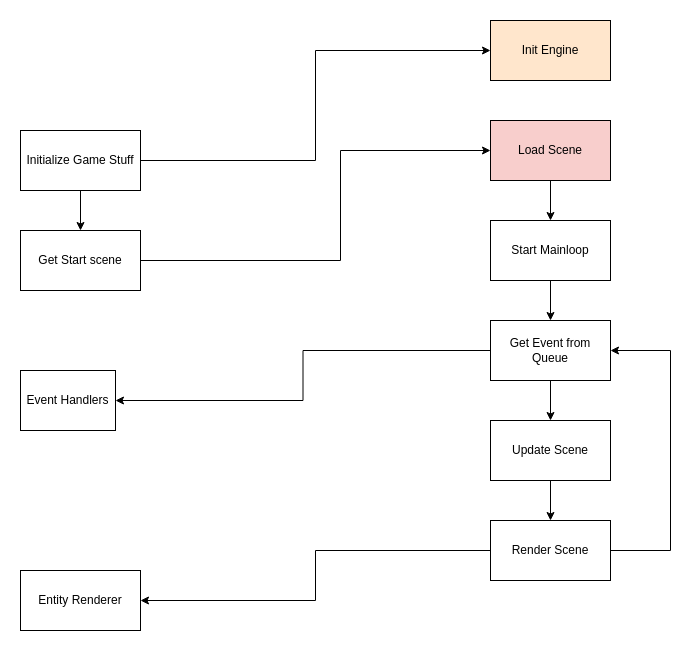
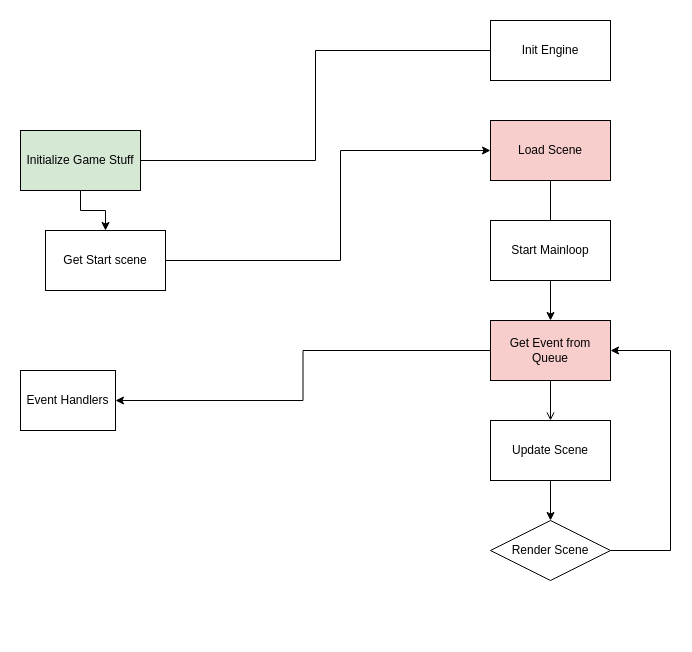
edge "Initialize Game Stuff" -> "Init Engine": arrowhead classic -> none
node "Init Engine": fillcolor #ffe6cc -> #ffffff
node "Initialize Game Stuff": fillcolor #ffffff -> #d5e8d4
edge "Load Scene" -> "Start Mainloop": arrowhead classic -> none
node "Get Start scene": moved (81, 261) -> (106, 261)
node "Get Event from Queue": fillcolor #ffffff -> #f8cecc
edge "Get Event from Queue" -> "Update Scene": arrowhead classic -> open
node "Render Scene": shape rectangle -> diamond
edge "Render Scene" -> "Entity Renderer": removed
node "Entity Renderer": removed
